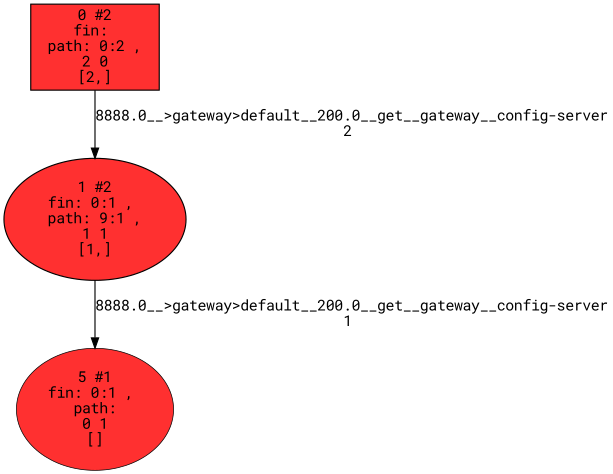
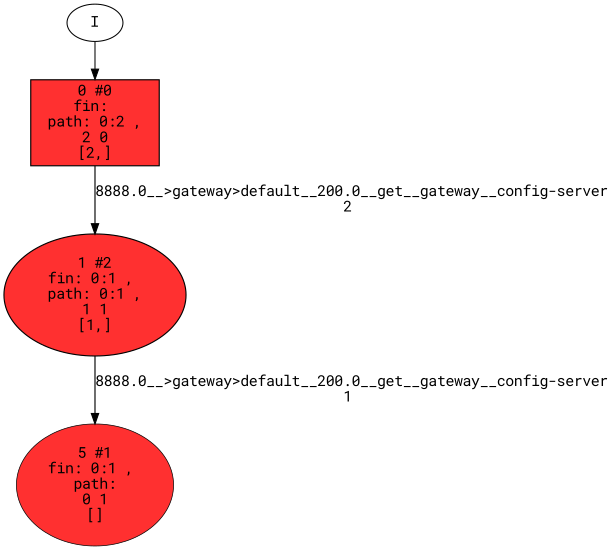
node "I": added
node "0 #2 fin: path: 0:2 , 2 0 [2,]": label "0 #2 fin: path: 0:2 , 2 0 [2,]" -> "0 #0 fin: path: 0:2 , 2 0 [2,]"
node "1 #2 fin: 0:1 , path: 9:1 , 1 1 [1,]": label "1 #2 fin: 0:1 , path: 9:1 , 1 1 [1,]" -> "1 #2 fin: 0:1 , path: 0:1 , 1 1 [1,]"
